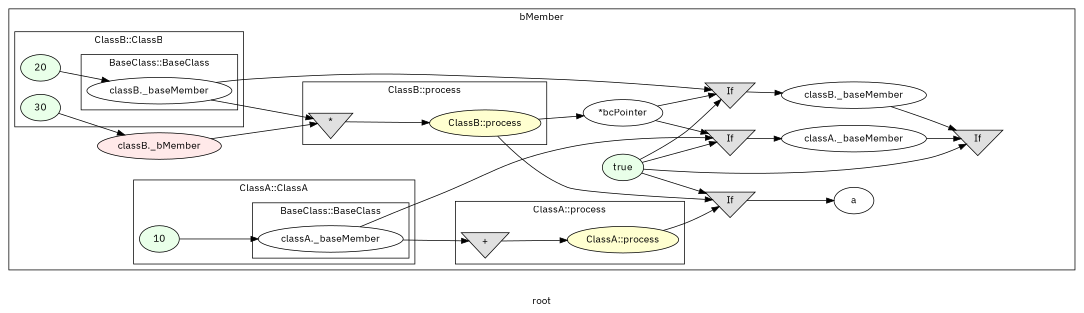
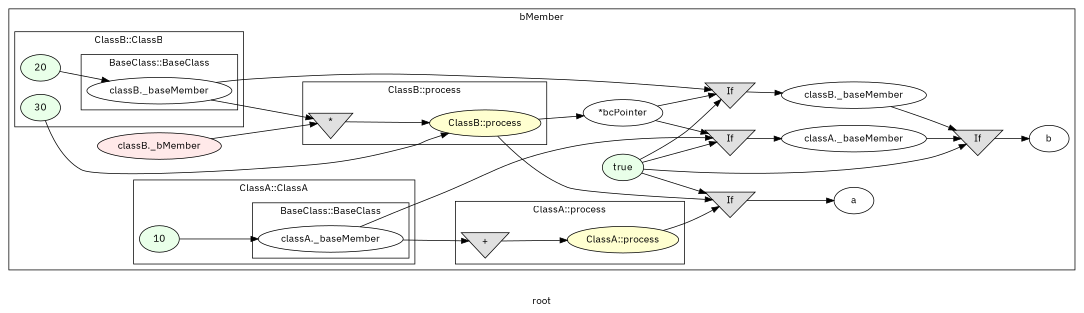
edge "30" -> "classB._bMember": now "30" -> "ClassB::process"
node "b": added
